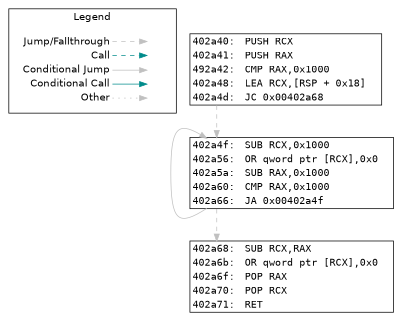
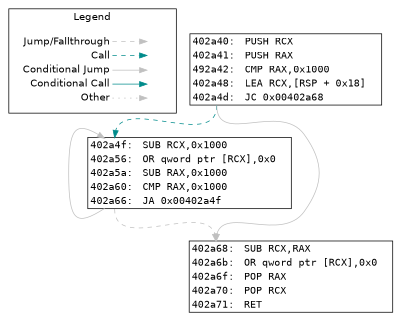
edge "402a40:" -> "402a4f:": color gray -> cyan4
edge "402a40:" -> "402a68:": added
